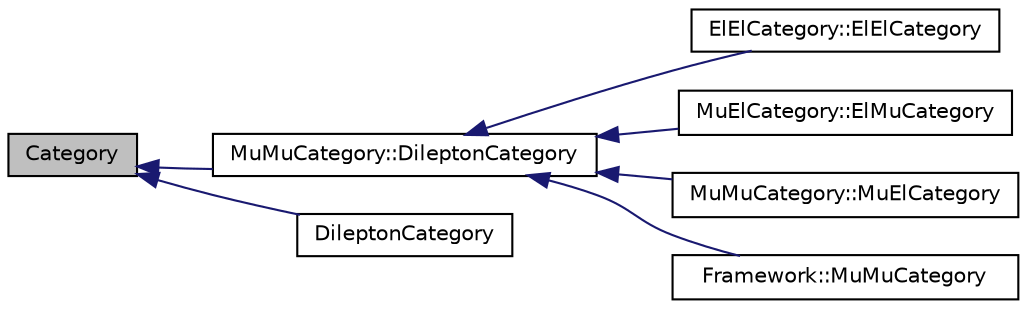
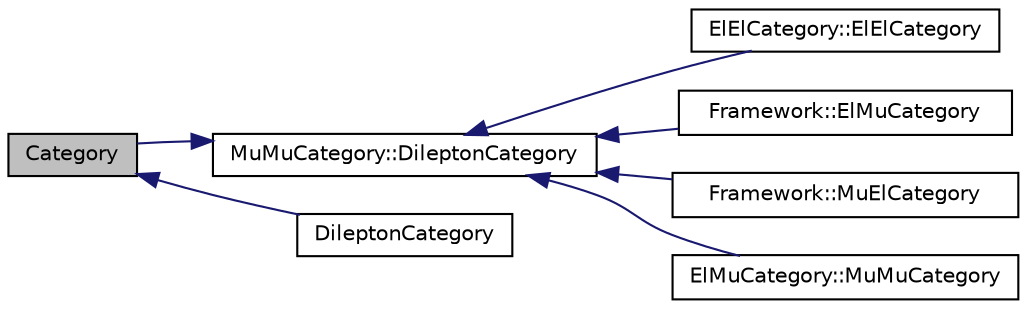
node "MuElCategory::ElMuCategory": label "MuElCategory::ElMuCategory" -> "Framework::ElMuCategory"
edge "MuMuCategory::DileptonCategory" -> "Category": reversed
node "MuMuCategory::MuElCategory": label "MuMuCategory::MuElCategory" -> "Framework::MuElCategory"
node "Framework::MuMuCategory": label "Framework::MuMuCategory" -> "ElMuCategory::MuMuCategory"
